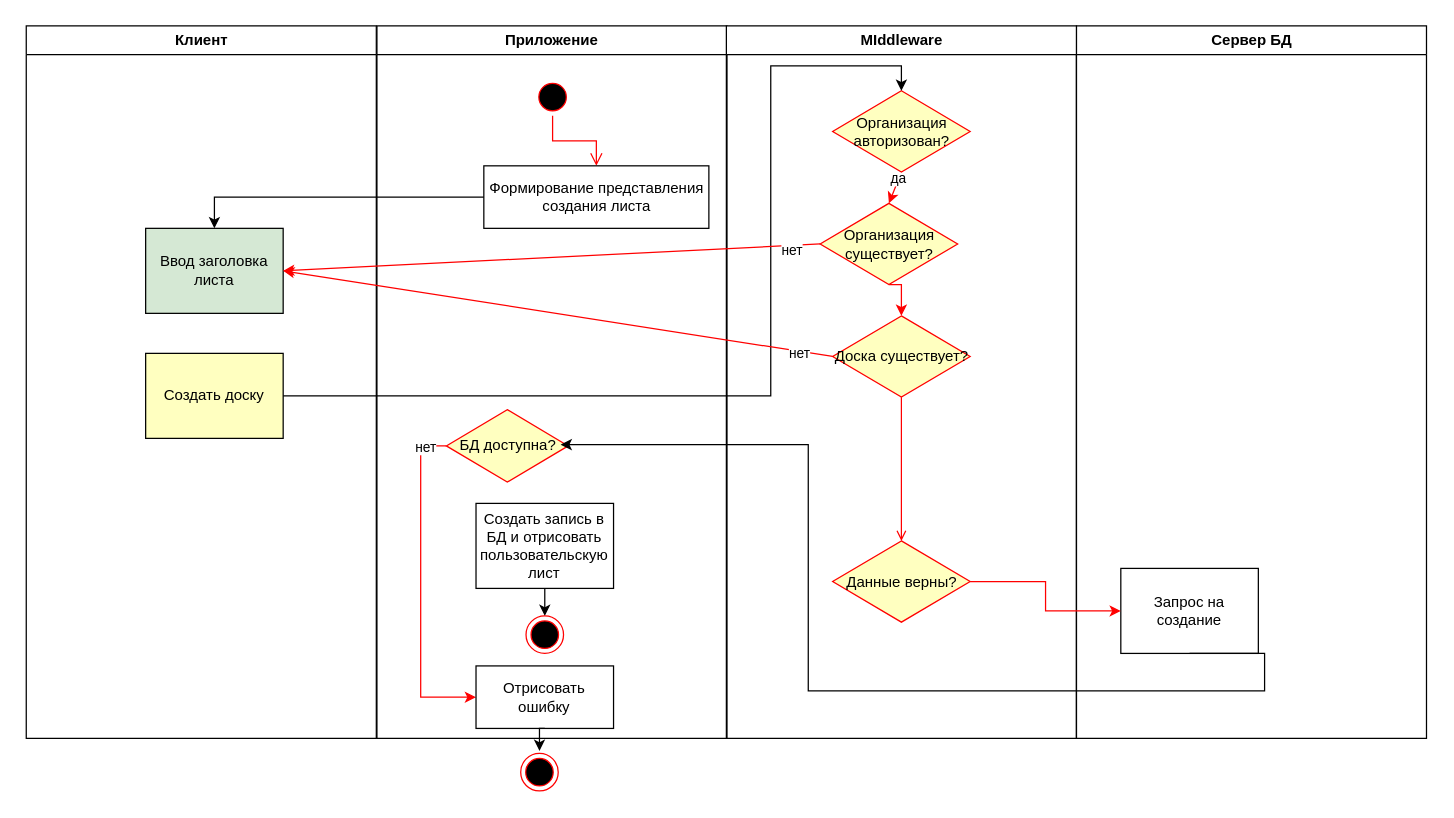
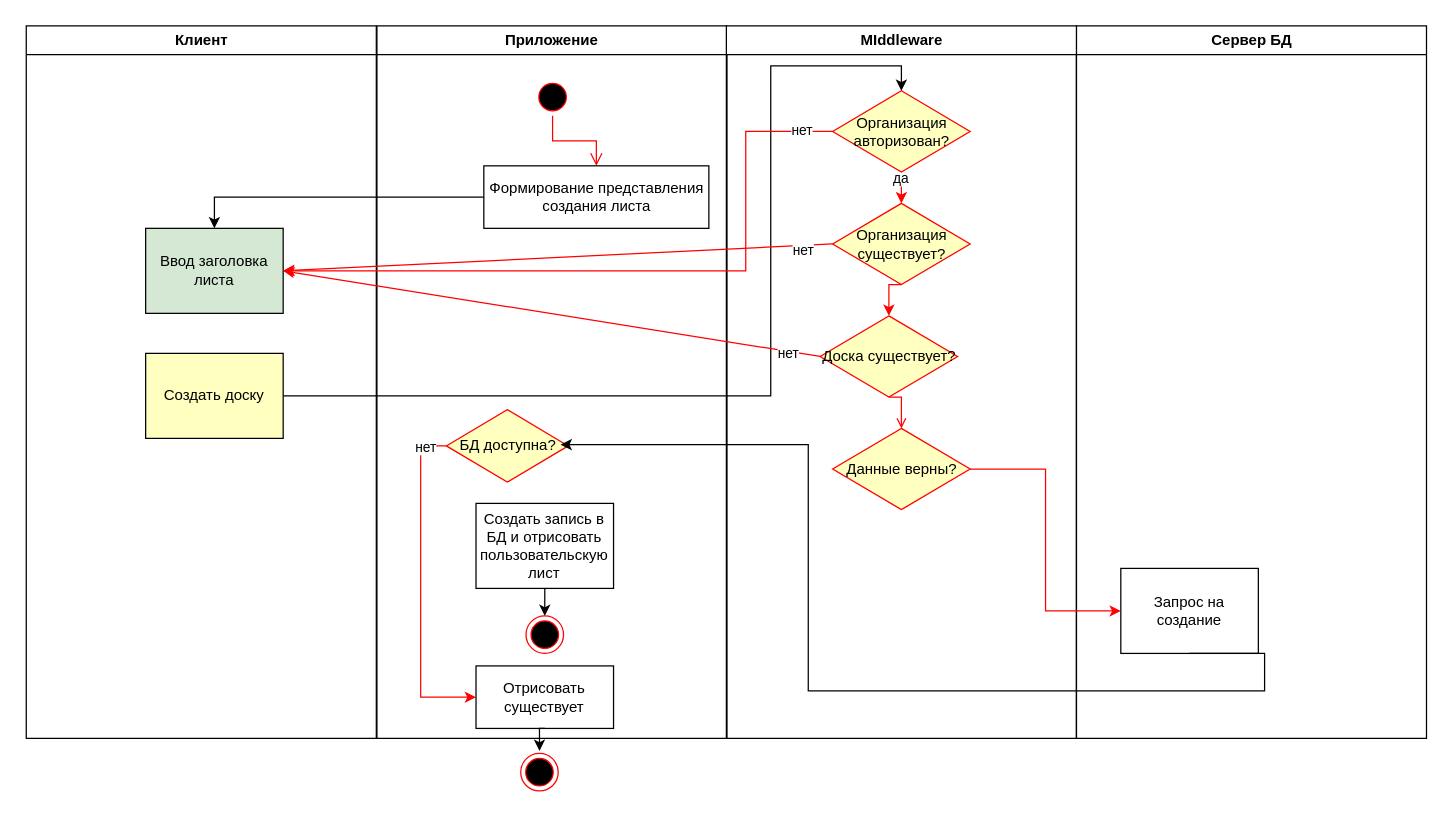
node "Организация существует?": moved (889, 244) -> (901, 244)
edge "Организация авторизован?" -> "Ввод заголовка листа": added, label "нет"
node "Доска существует?": moved (901, 356) -> (889, 356)
node "Данные верны?": moved (901, 581) -> (901, 469)
node "Отрисовать ошибку": label "Отрисовать ошибку" -> "Отрисовать существует"
